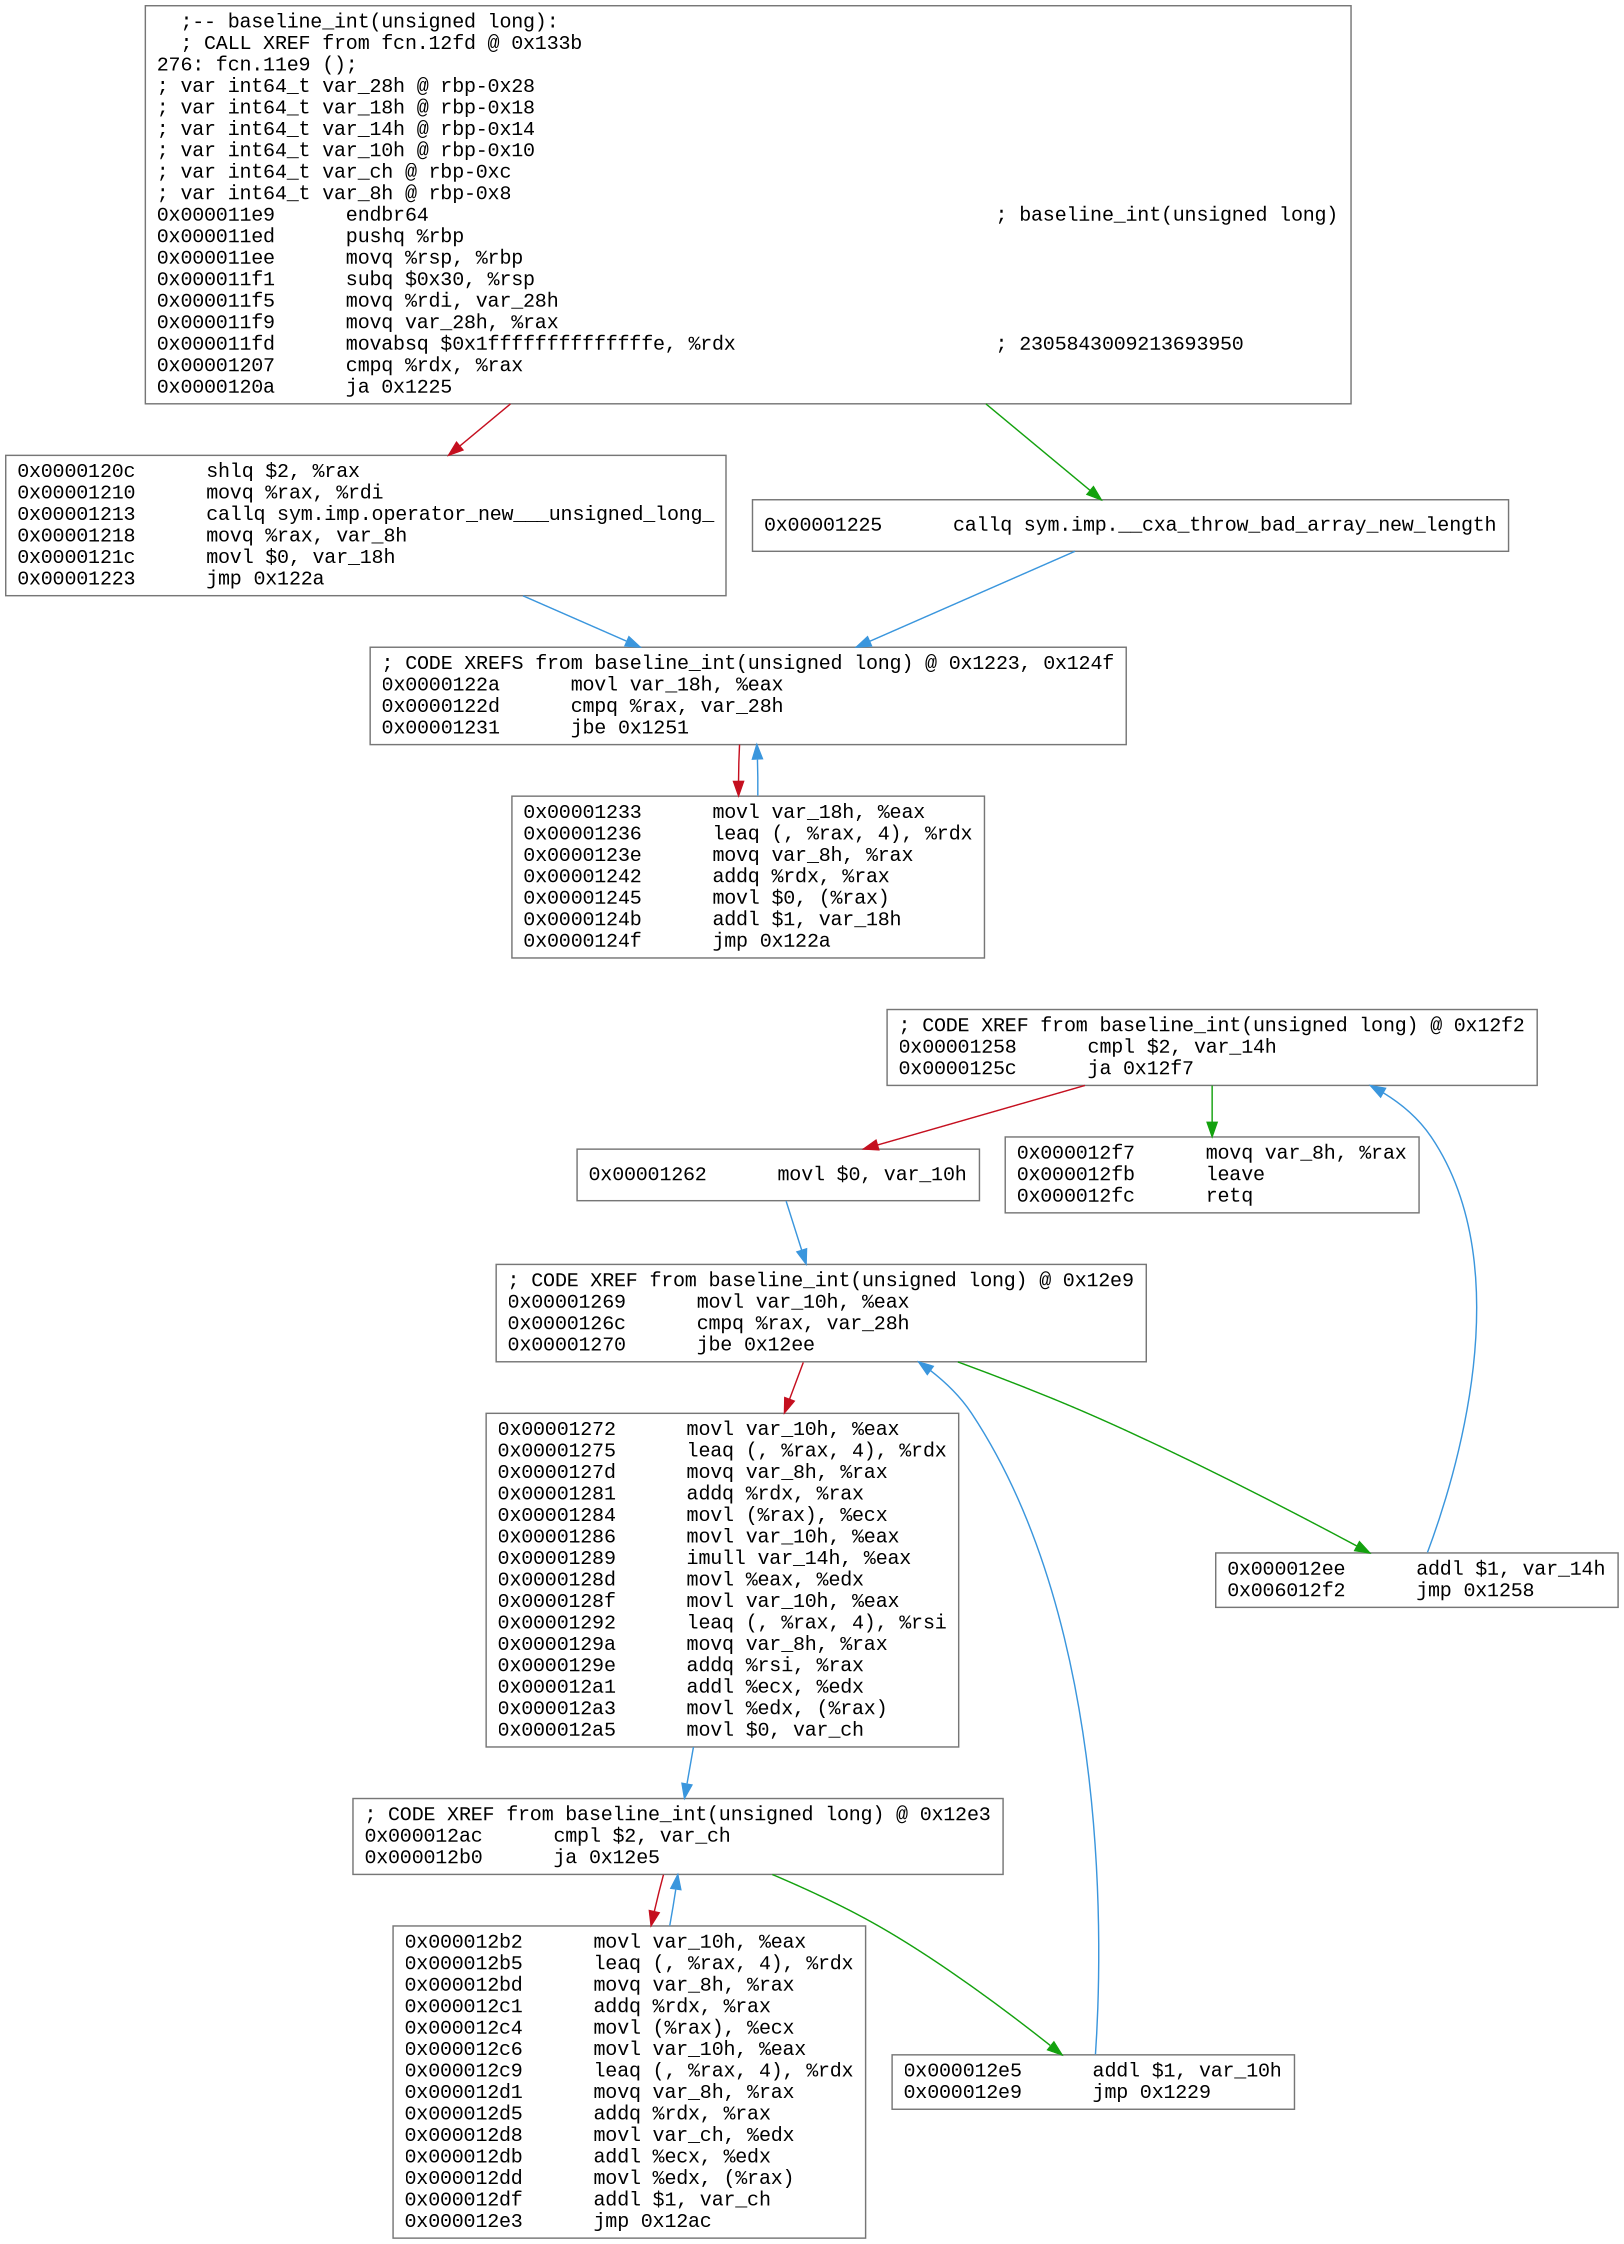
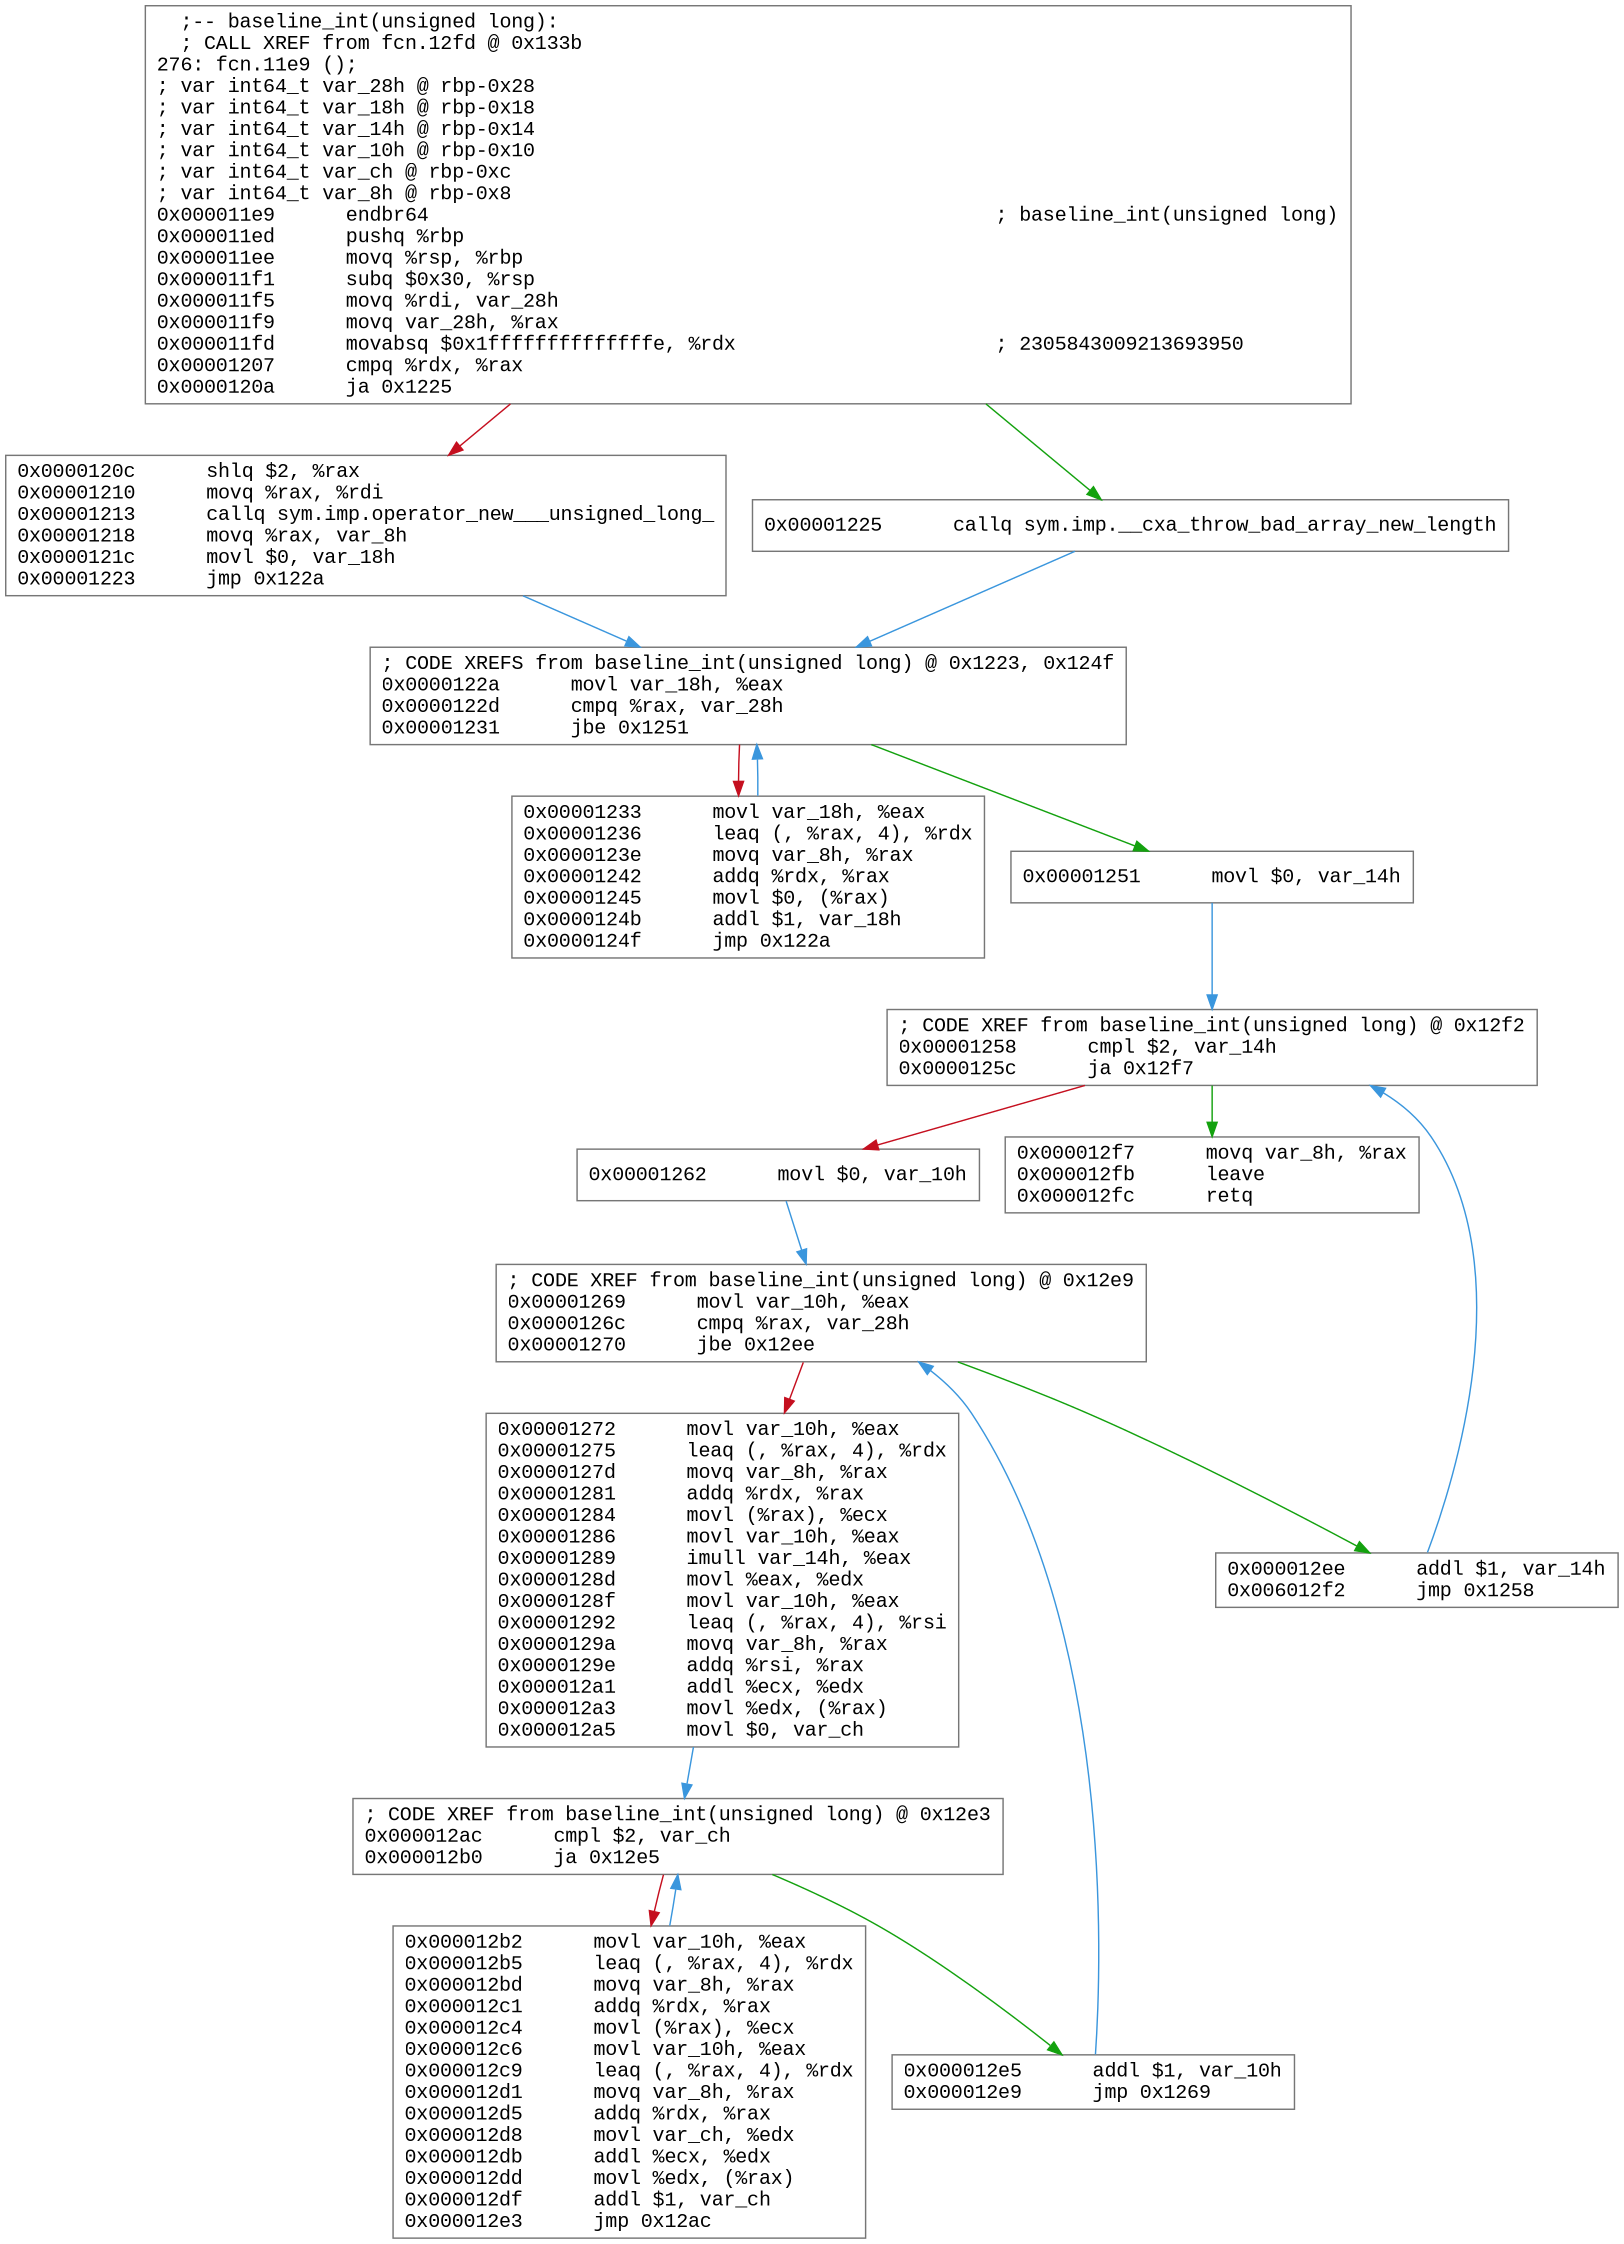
node "0x00001251      movl $0, var_14h": added
node "0x000012e5      addl $1, var_10h 0x000012e9      jmp 0x1229": label "0x000012e5      addl $1, var_10h 0x000012e9      jmp 0x1229" -> "0x000012e5      addl $1, var_10h 0x000012e9      jmp 0x1269"
